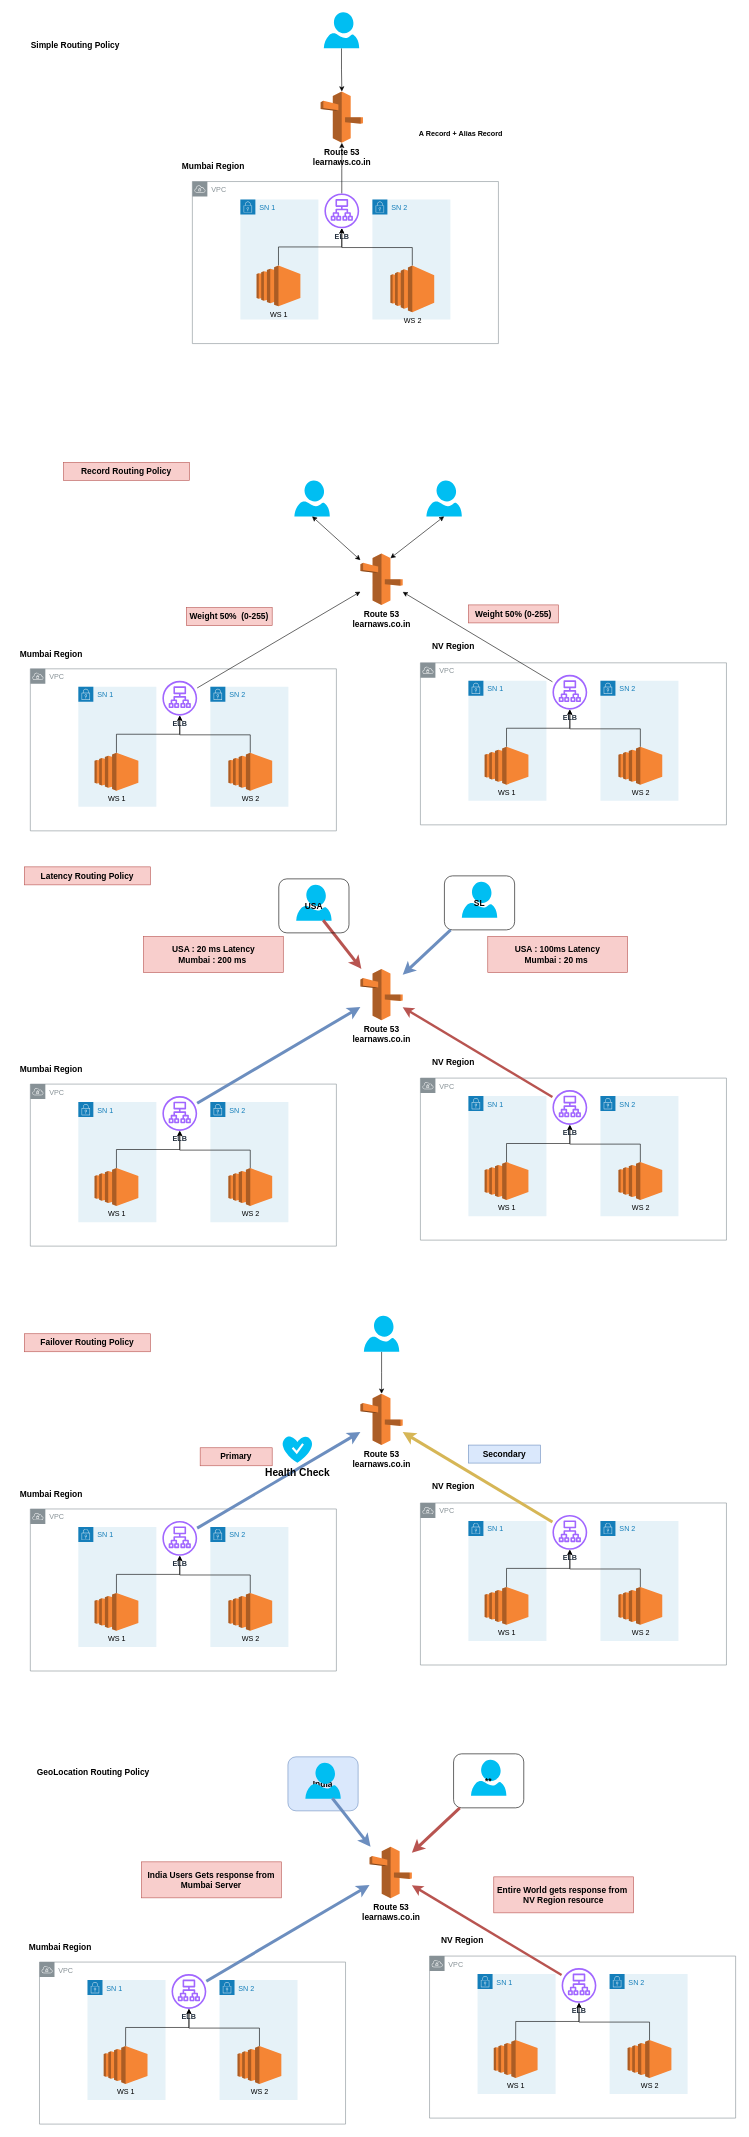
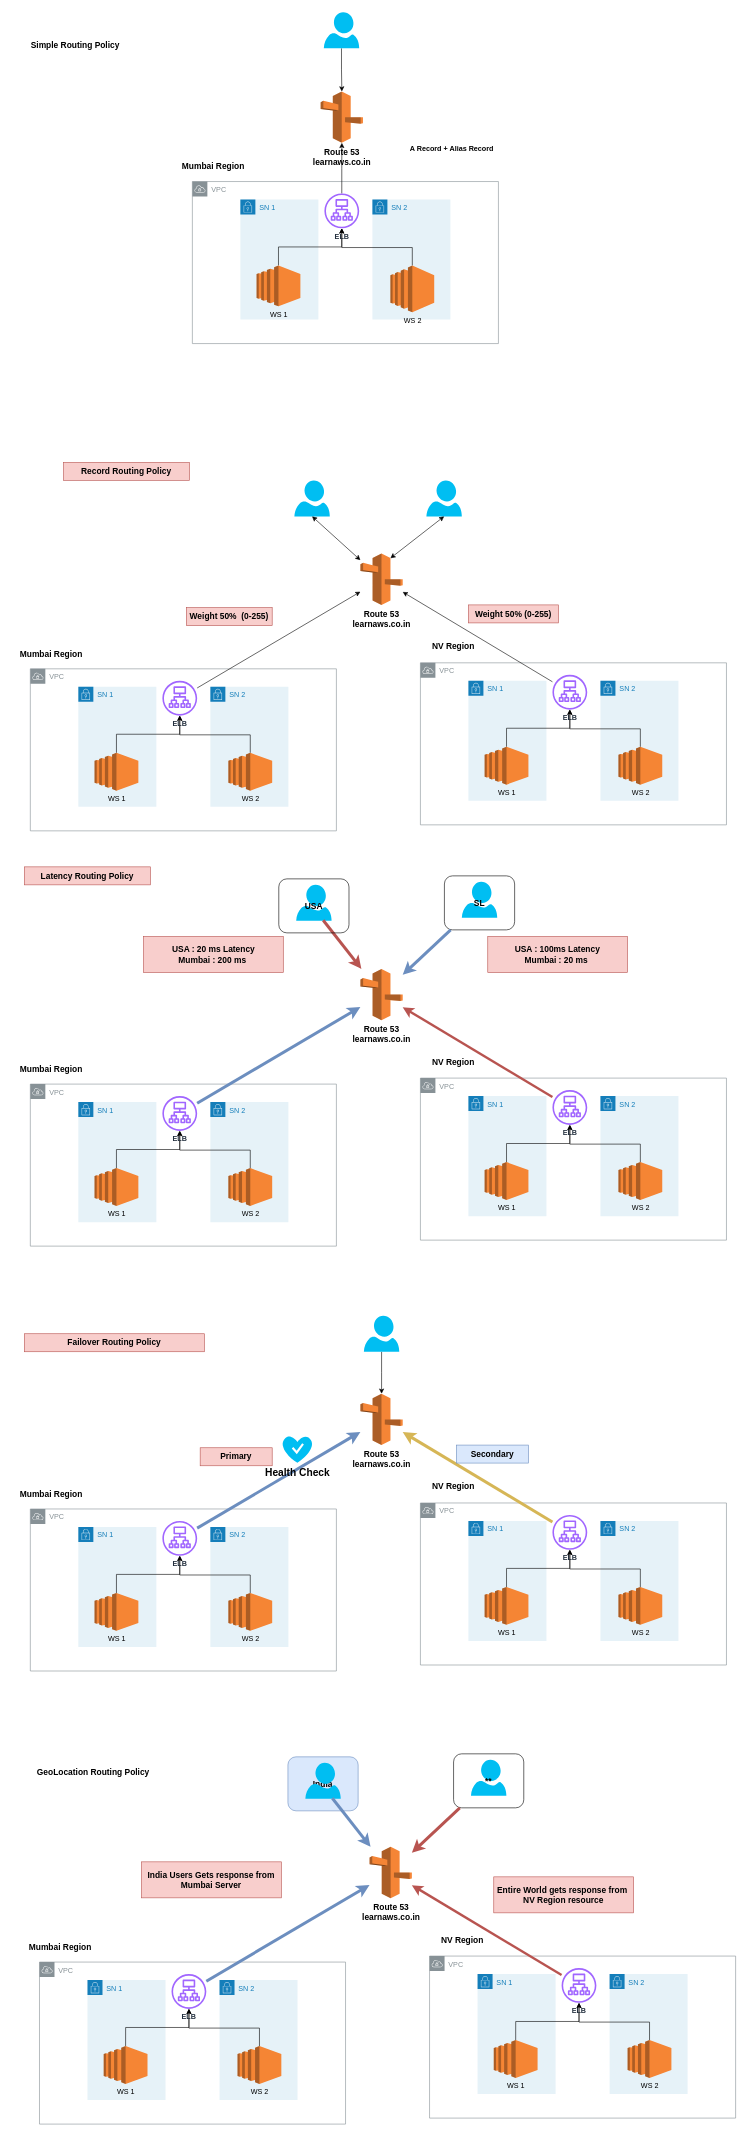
node "A Record + Alias Record": moved (461, 134) -> (452, 149)
node "Failover Routing Policy": size 126x18 -> 180x18
node "Secondary": moved (504, 1454) -> (492, 1454)
